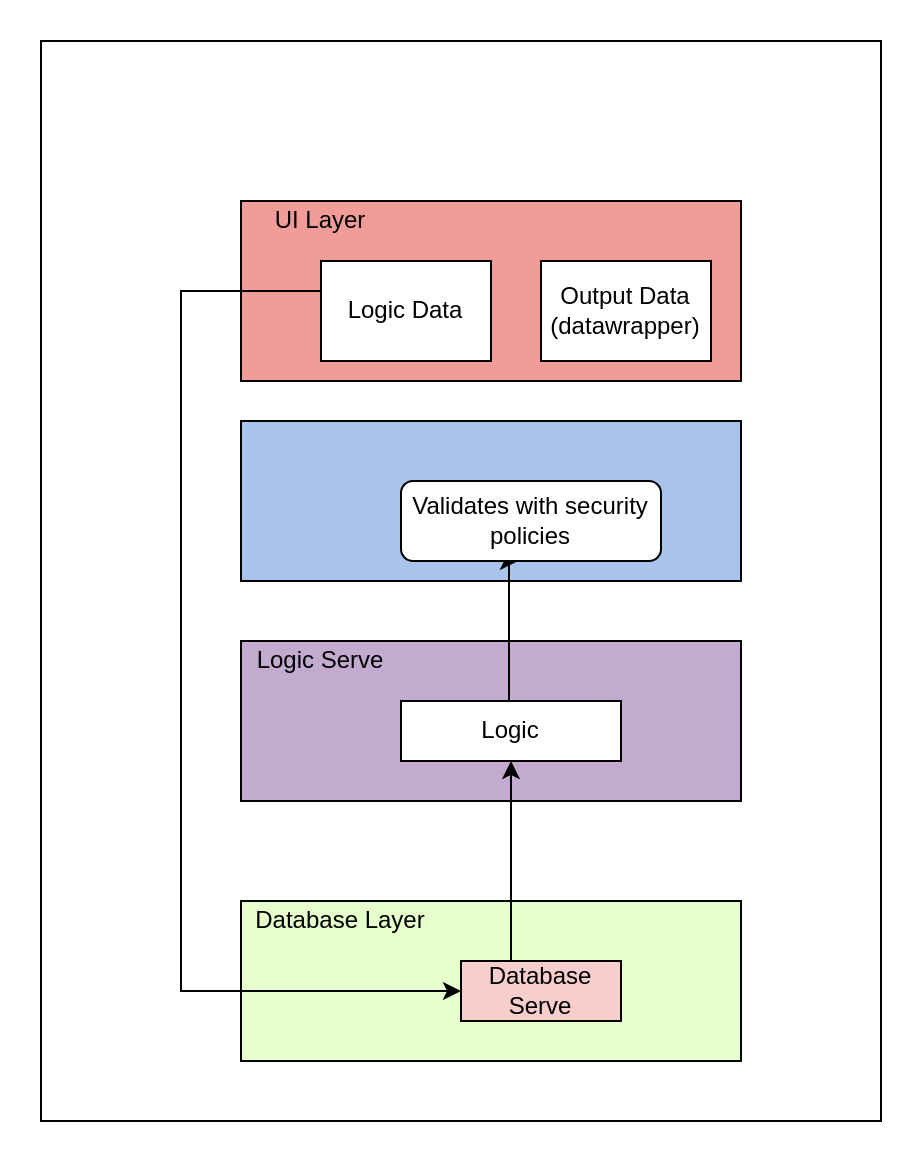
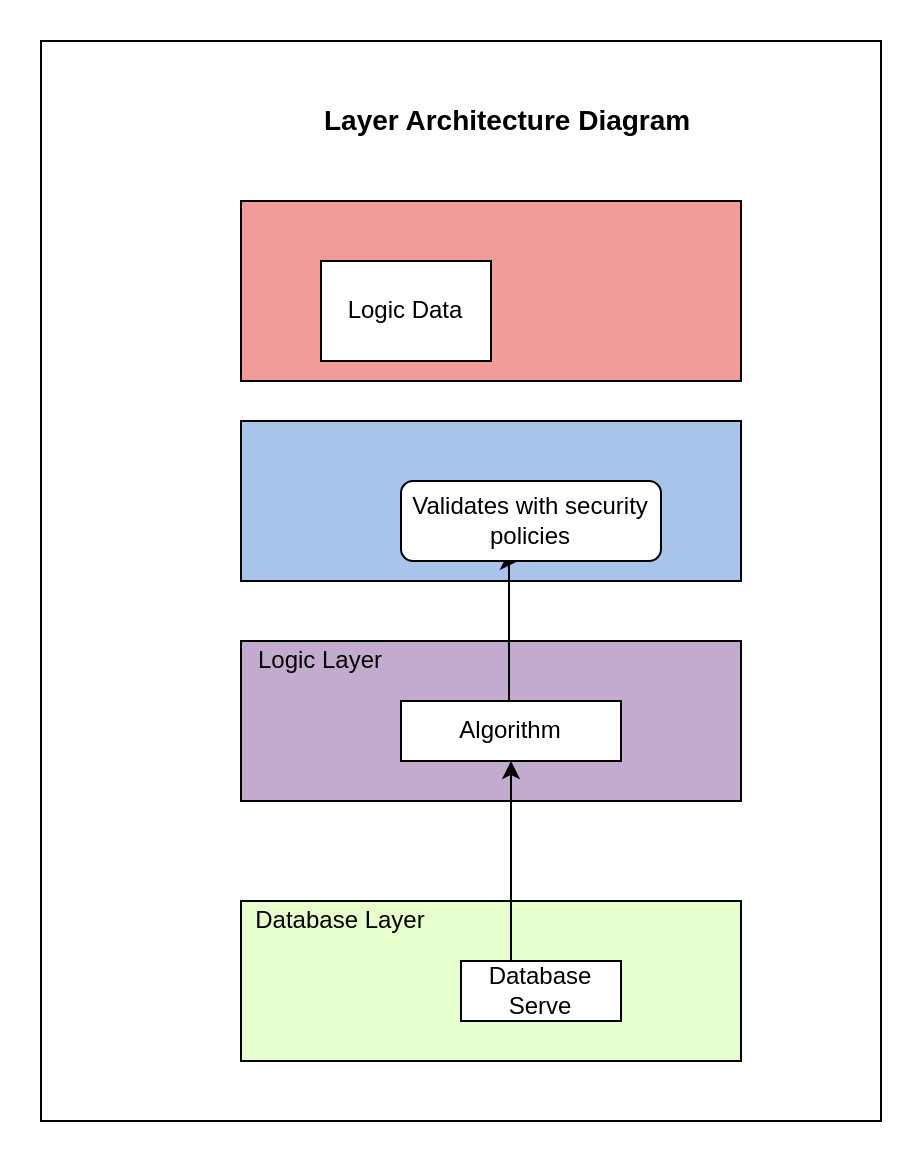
node "Layer Architecture Diagram": added
node "UI Layer": removed
node "Output Data (datawrapper)": removed
node "Logic Serve": label "Logic Serve" -> "Logic Layer"
edge "Logic Data" -> "Database Serve": removed
node "Logic": label "Logic" -> "Algorithm"
node "Database Serve": fillcolor #f8cecc -> #ffffff
